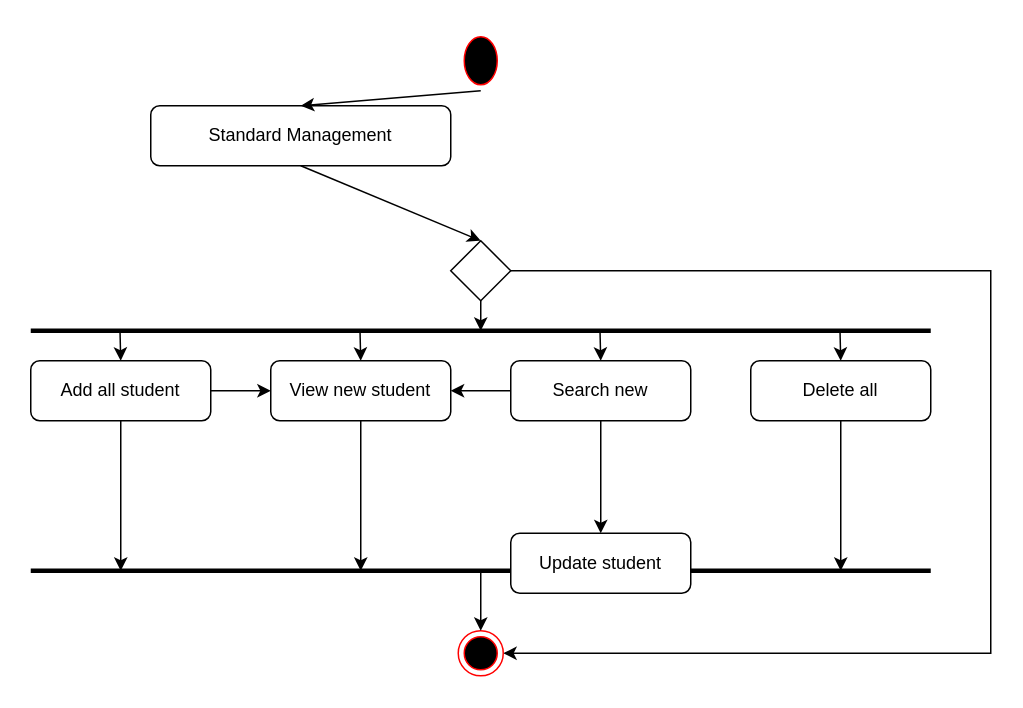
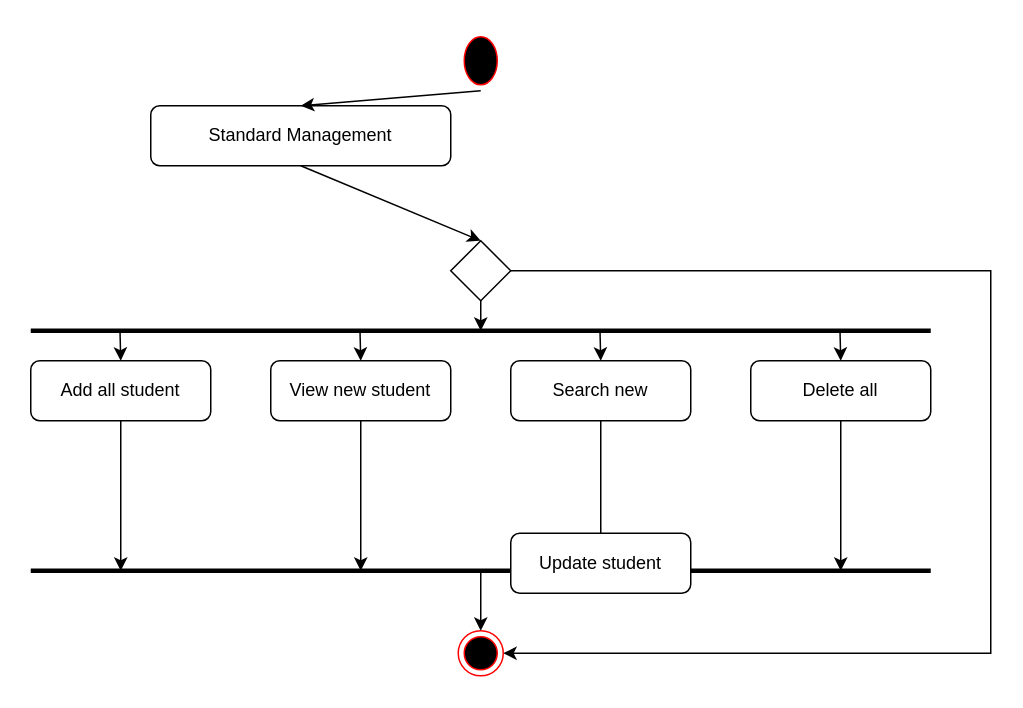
edge "Add all student" -> "View new student": removed
edge "Search new" -> "View new student": removed
edge "Search new" -> "Update student": arrowhead classic -> none
